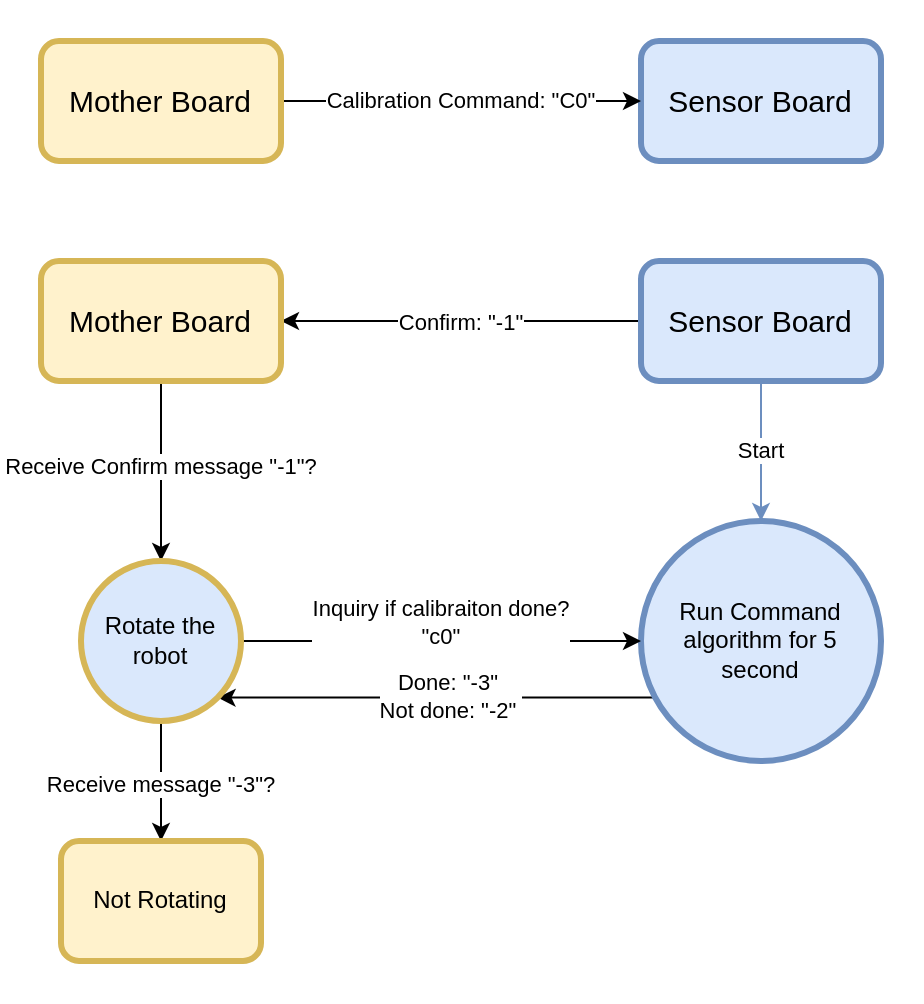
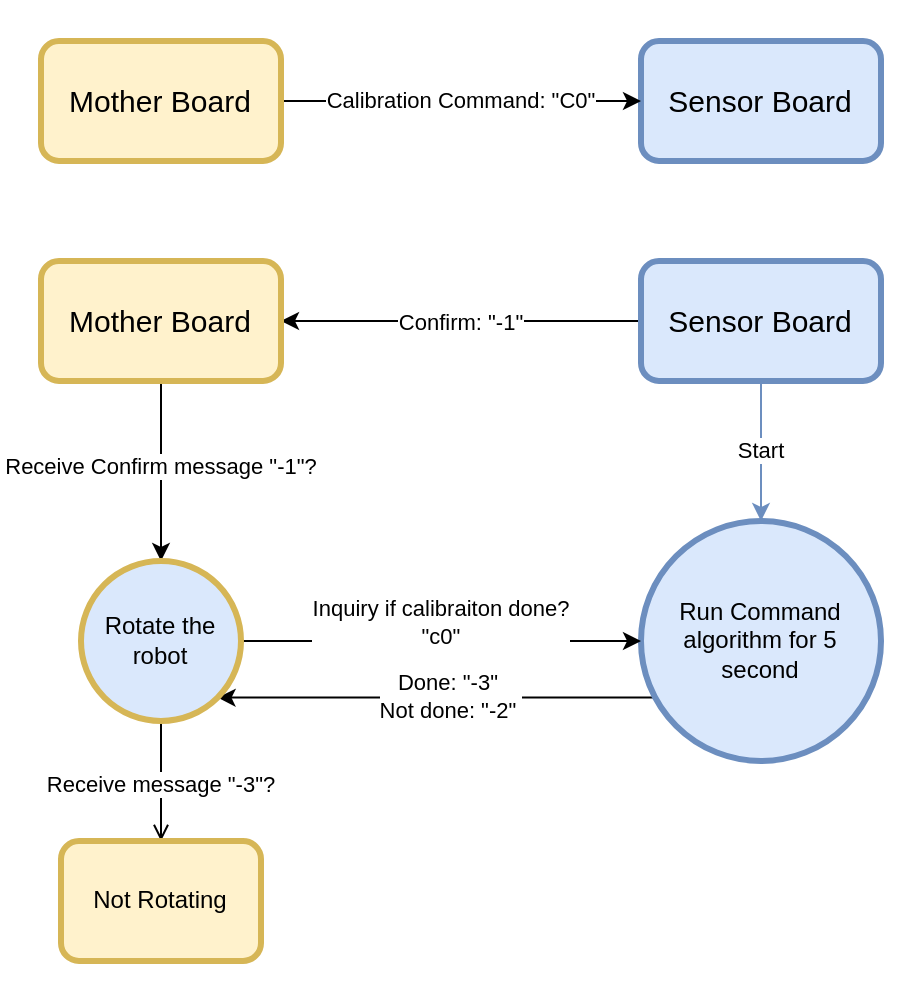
edge "Rotate the robot" -> "Not Rotating": arrowhead classic -> open
